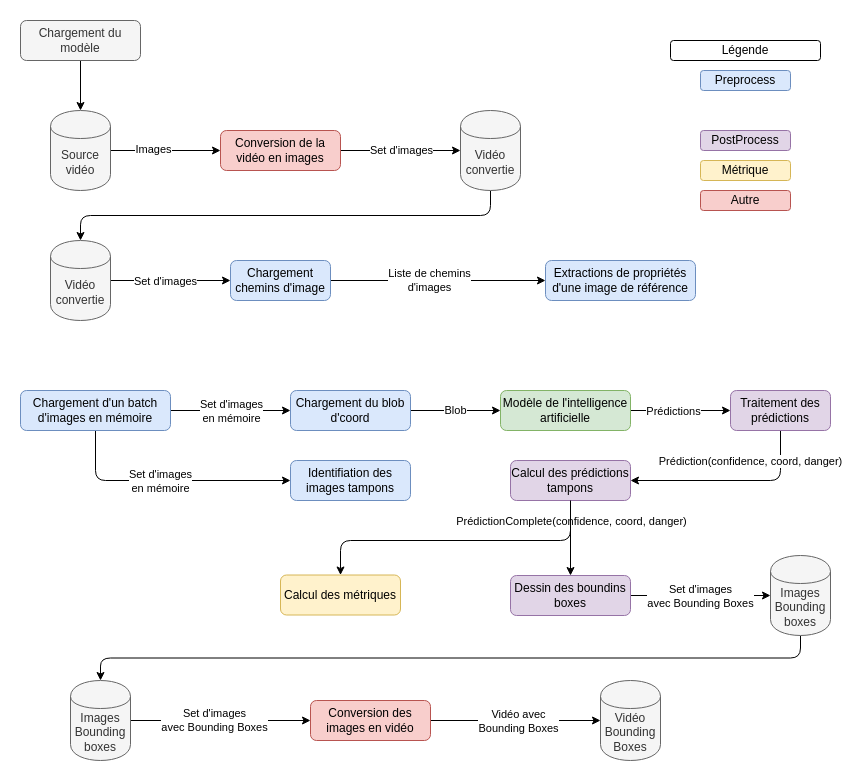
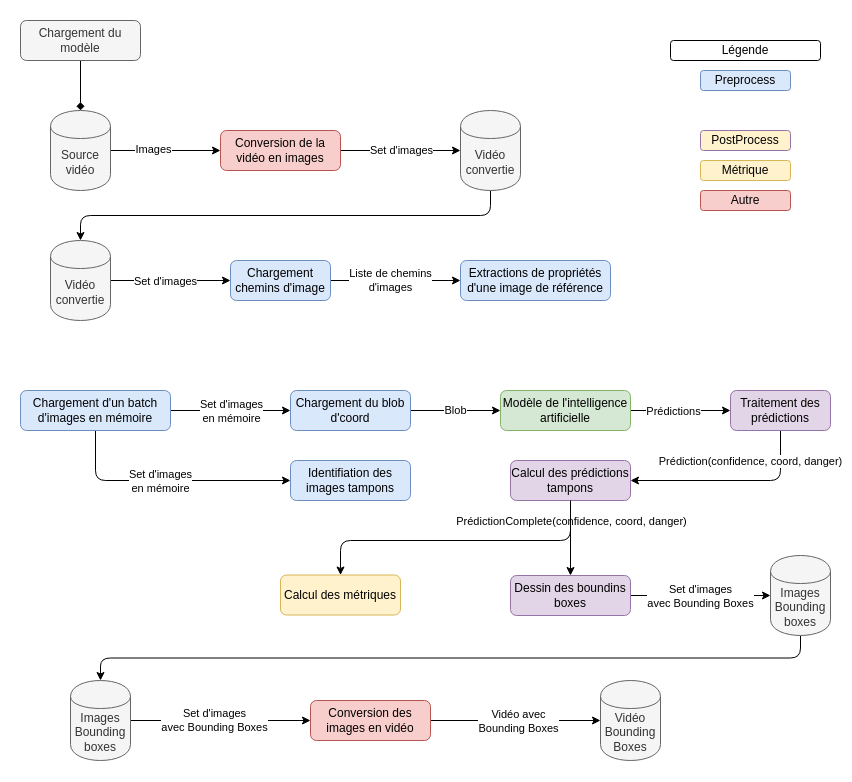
edge "Chargement du modèle" -> "Source vidéo": arrowhead classic -> diamond
node "PostProcess": fillcolor #e1d5e7 -> #fff2cc
node "Extractions de propriétés d'une image de référence": moved (621, 281) -> (536, 281)
